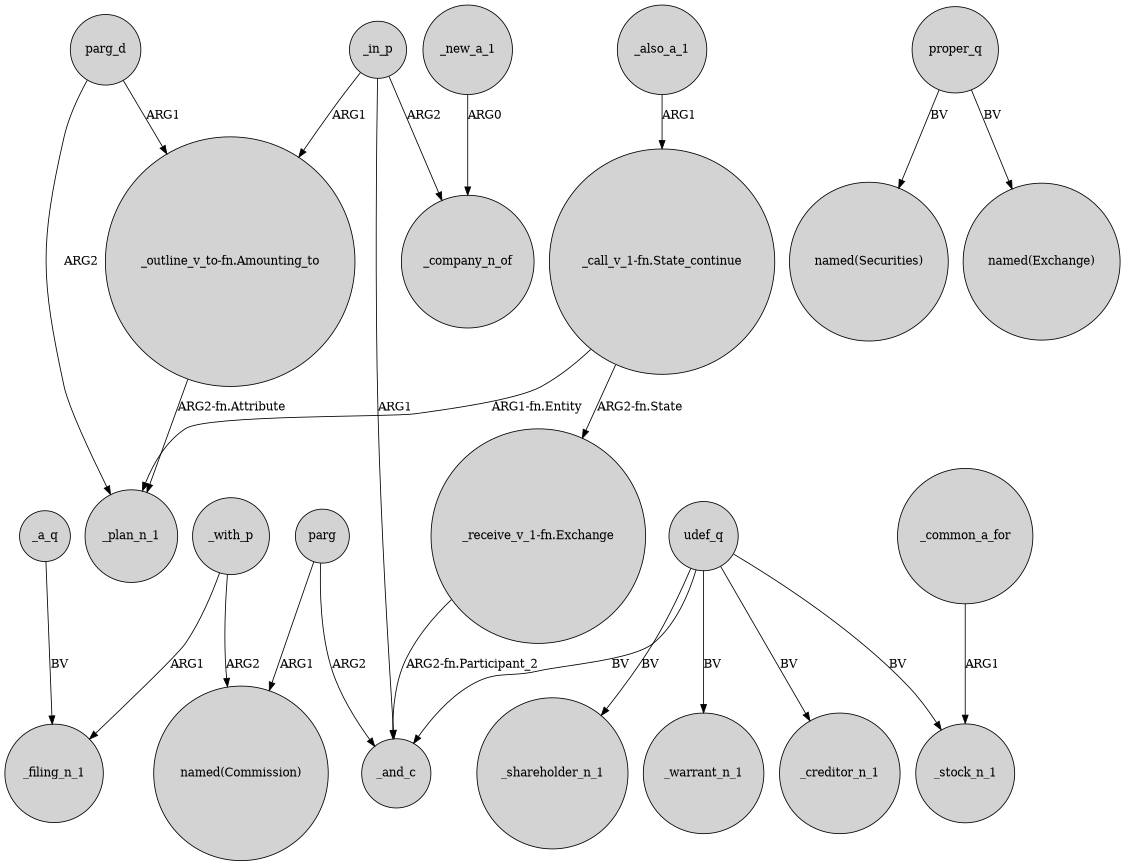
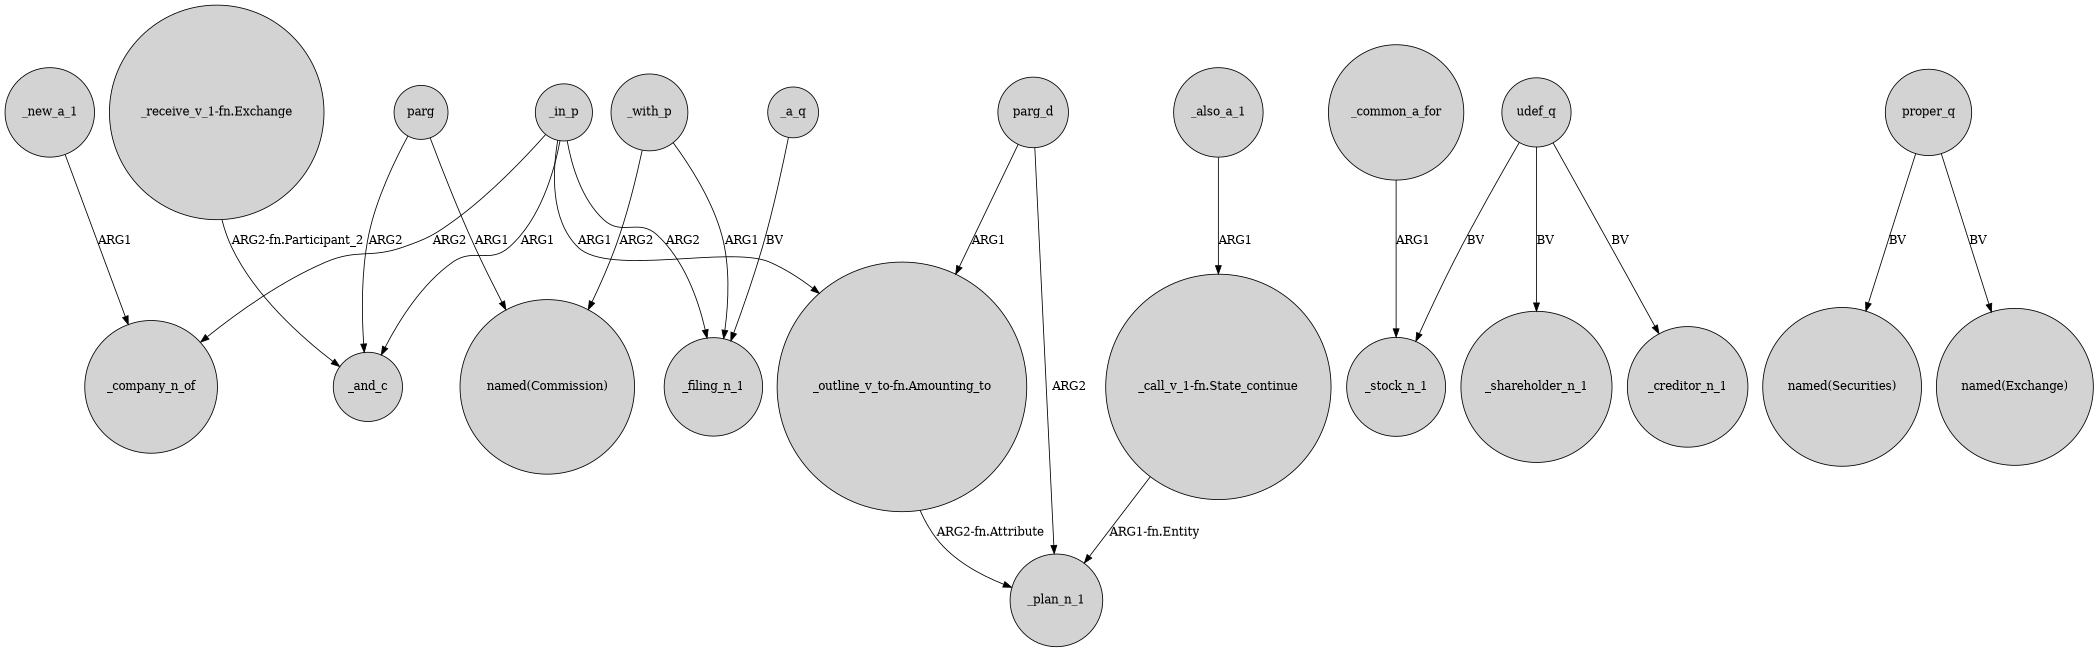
edge "_new_a_1" -> "_company_n_of": label "ARG0" -> "ARG1"
edge "_in_p" -> "_filing_n_1": added, label "ARG2"
edge "_call_v_1-fn.State_continue" -> "_receive_v_1-fn.Exchange": removed, label "ARG2-fn.State"
edge "udef_q" -> "_and_c": removed, label "BV"
node "_warrant_n_1": removed
